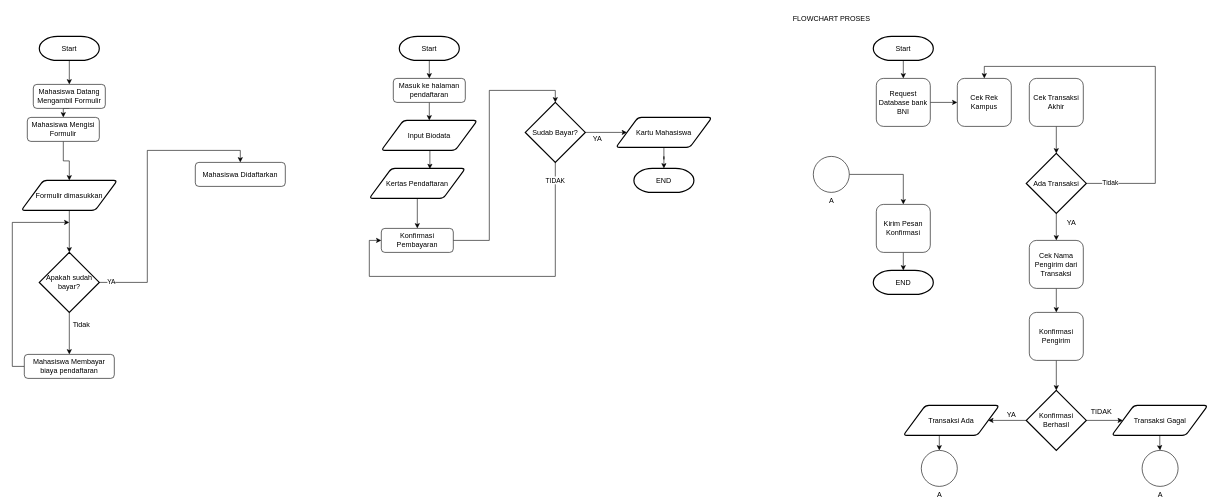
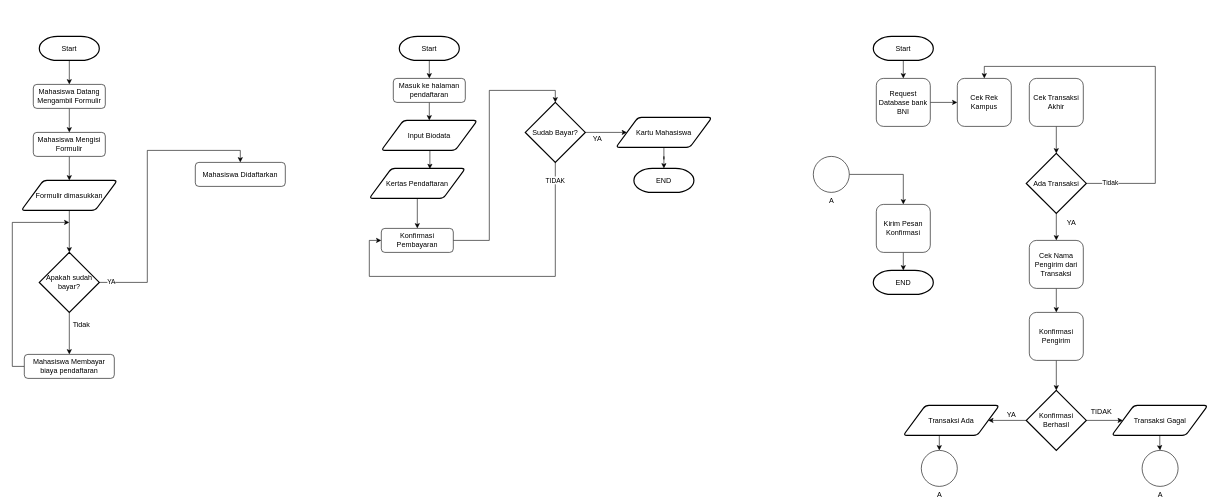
node "FLOWCHART PROSES": removed
node "Mahasiswa Mengisi Formulir": moved (63, 129) -> (69, 144)
